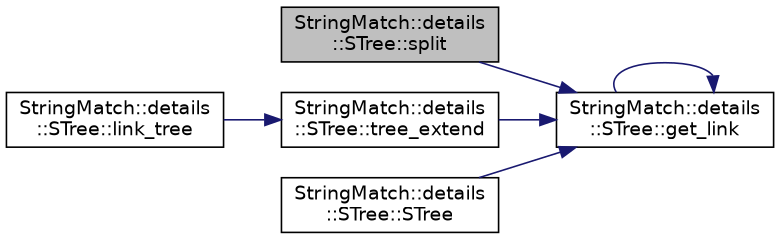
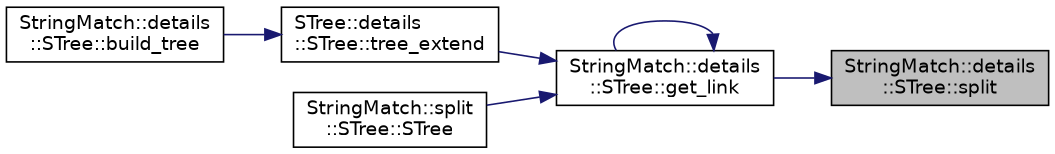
edge "StringMatch::details ::STree::split" -> "StringMatch::details ::STree::get_link": reversed
node "StringMatch::details ::STree::link_tree": label "StringMatch::details ::STree::link_tree" -> "StringMatch::details ::STree::build_tree"
node "StringMatch::details ::STree::tree_extend": label "StringMatch::details ::STree::tree_extend" -> "STree::details ::STree::tree_extend"
node "StringMatch::details ::STree::STree": label "StringMatch::details ::STree::STree" -> "StringMatch::split ::STree::STree"
